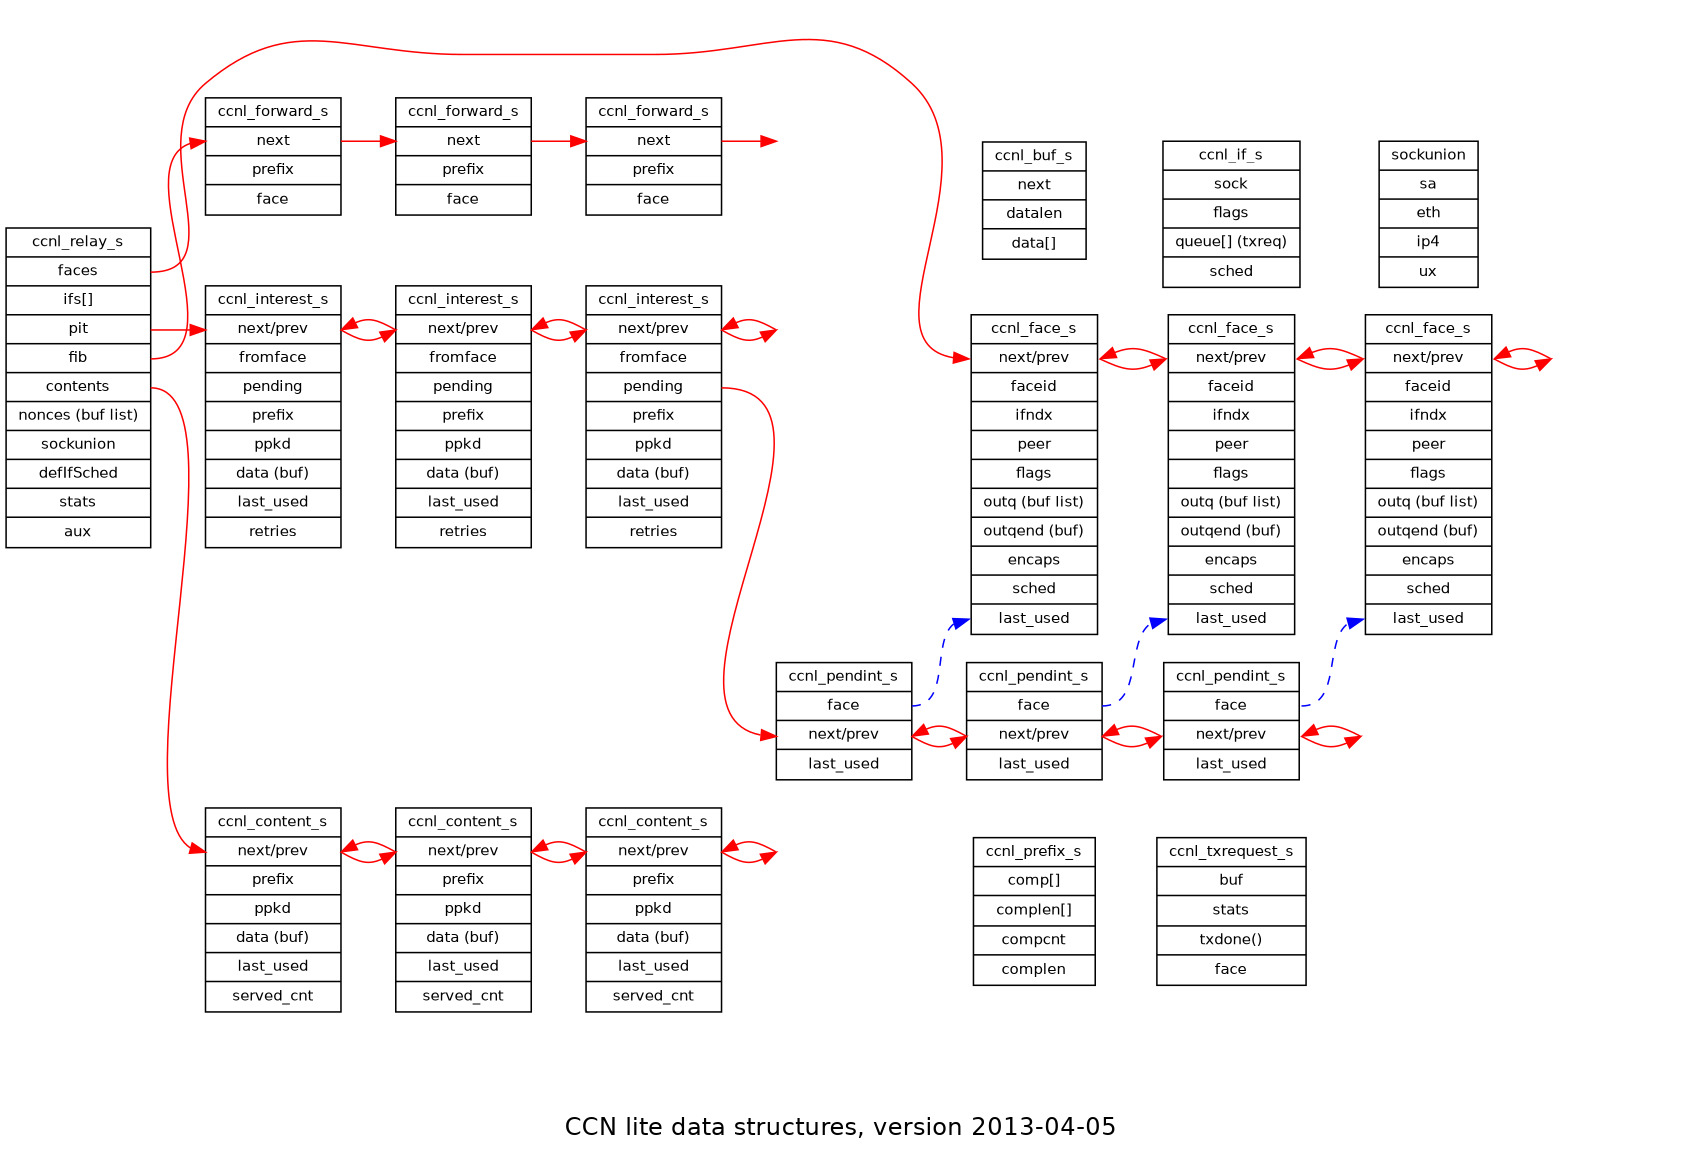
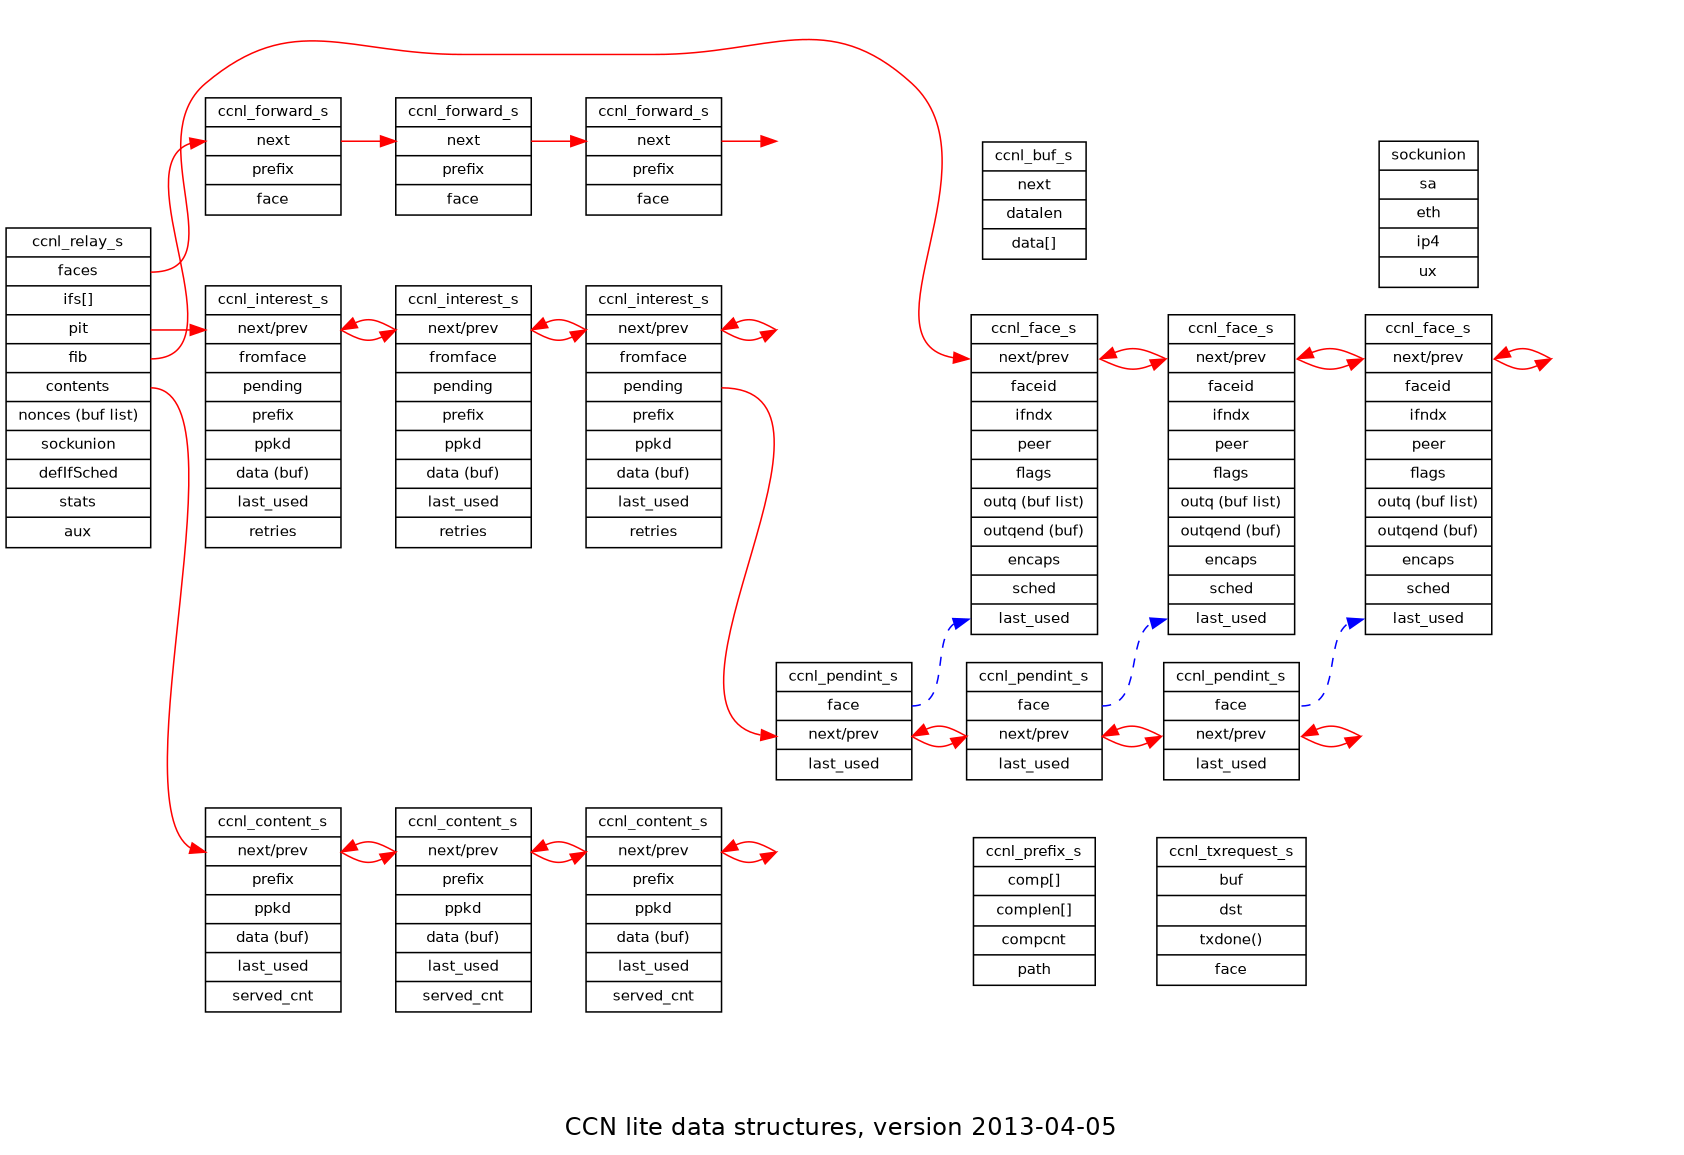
node "ccnl_if_s": removed
node "ccnl_txrequest_s": text "stats" -> "dst"
node "ccnl_prefix_s": text "complen" -> "path"
